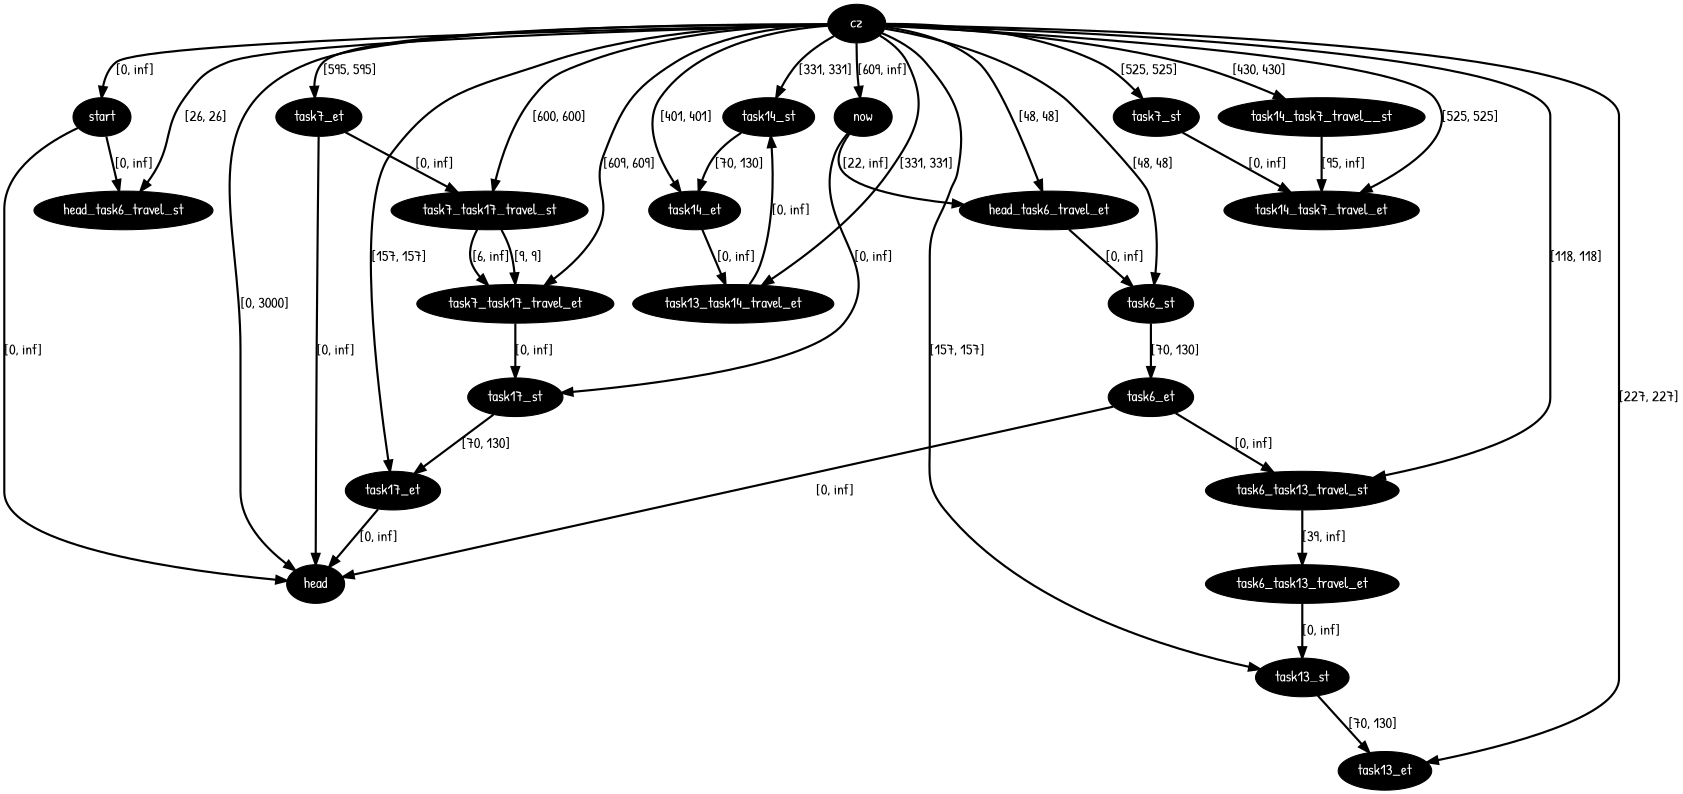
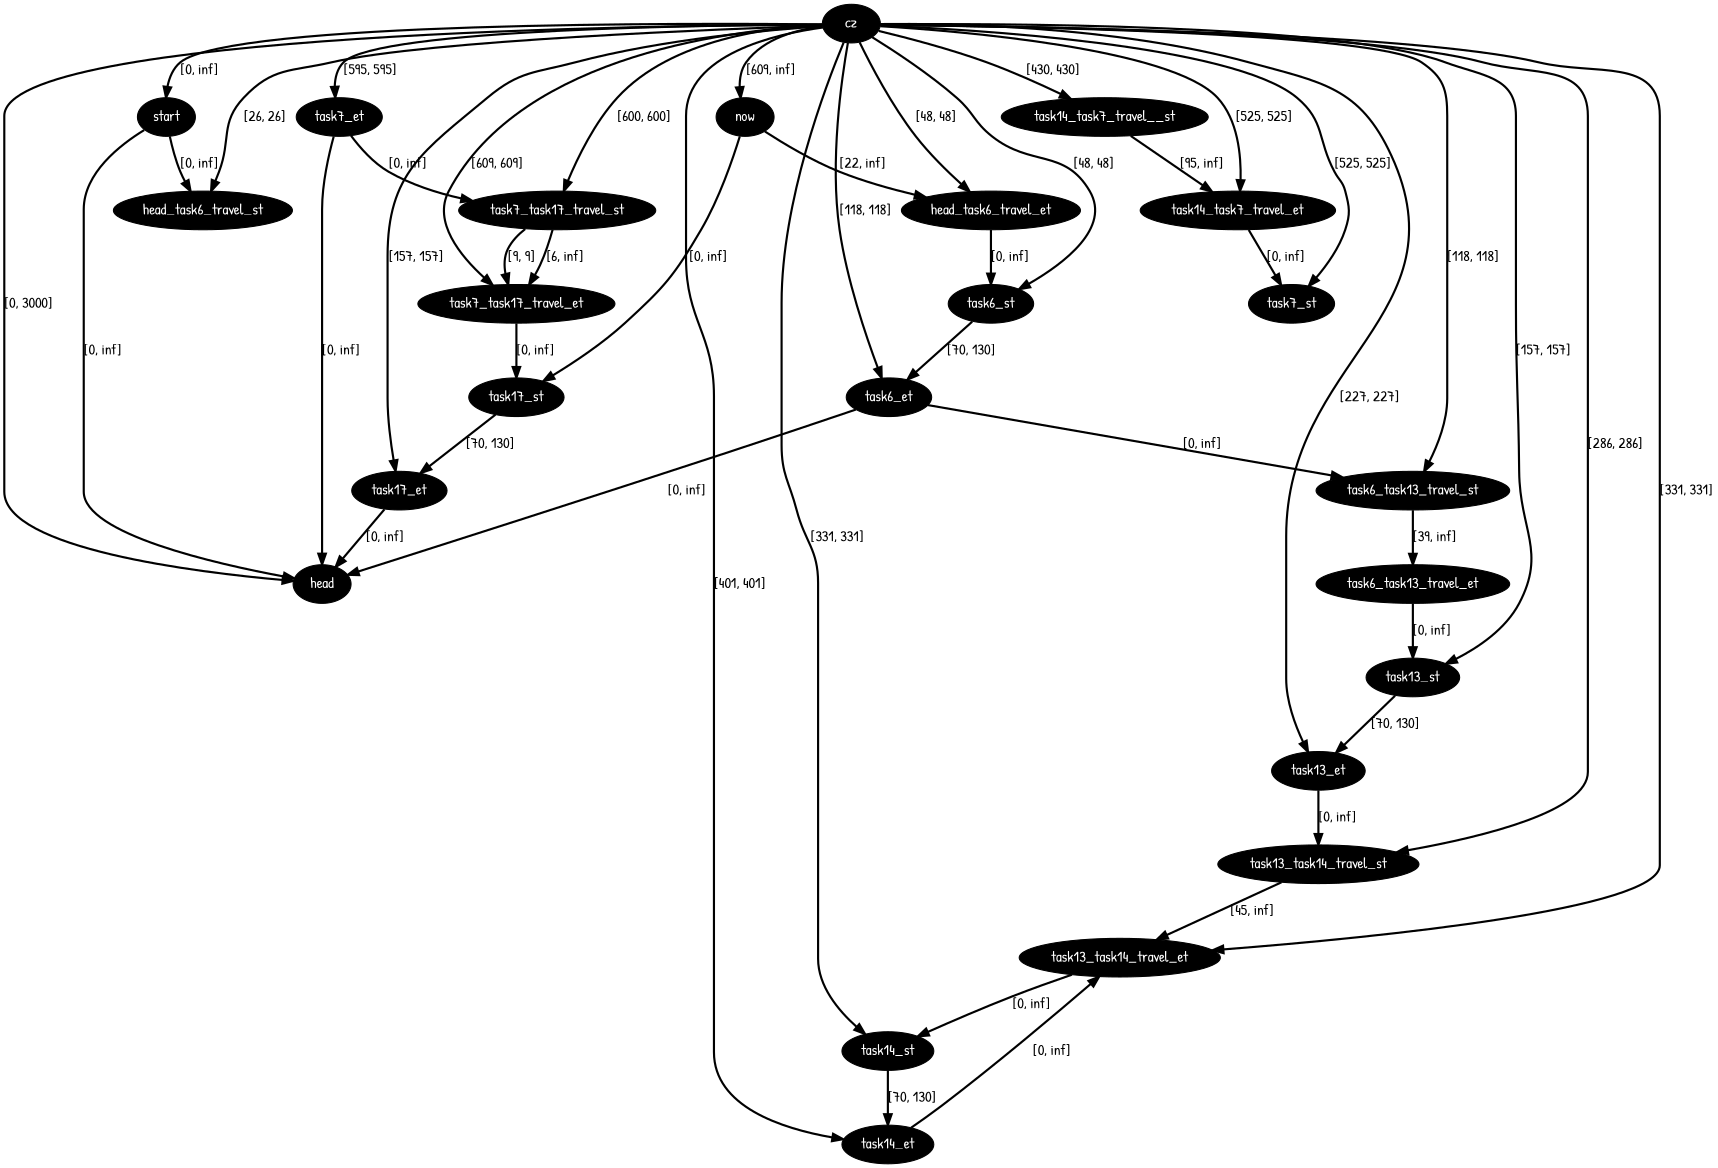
edge "task7_st" -> "task14_task7_travel_et": reversed
edge "cz" -> "task6_et": added, label "[118, 118]"
node "task13_task14_travel_st": added
